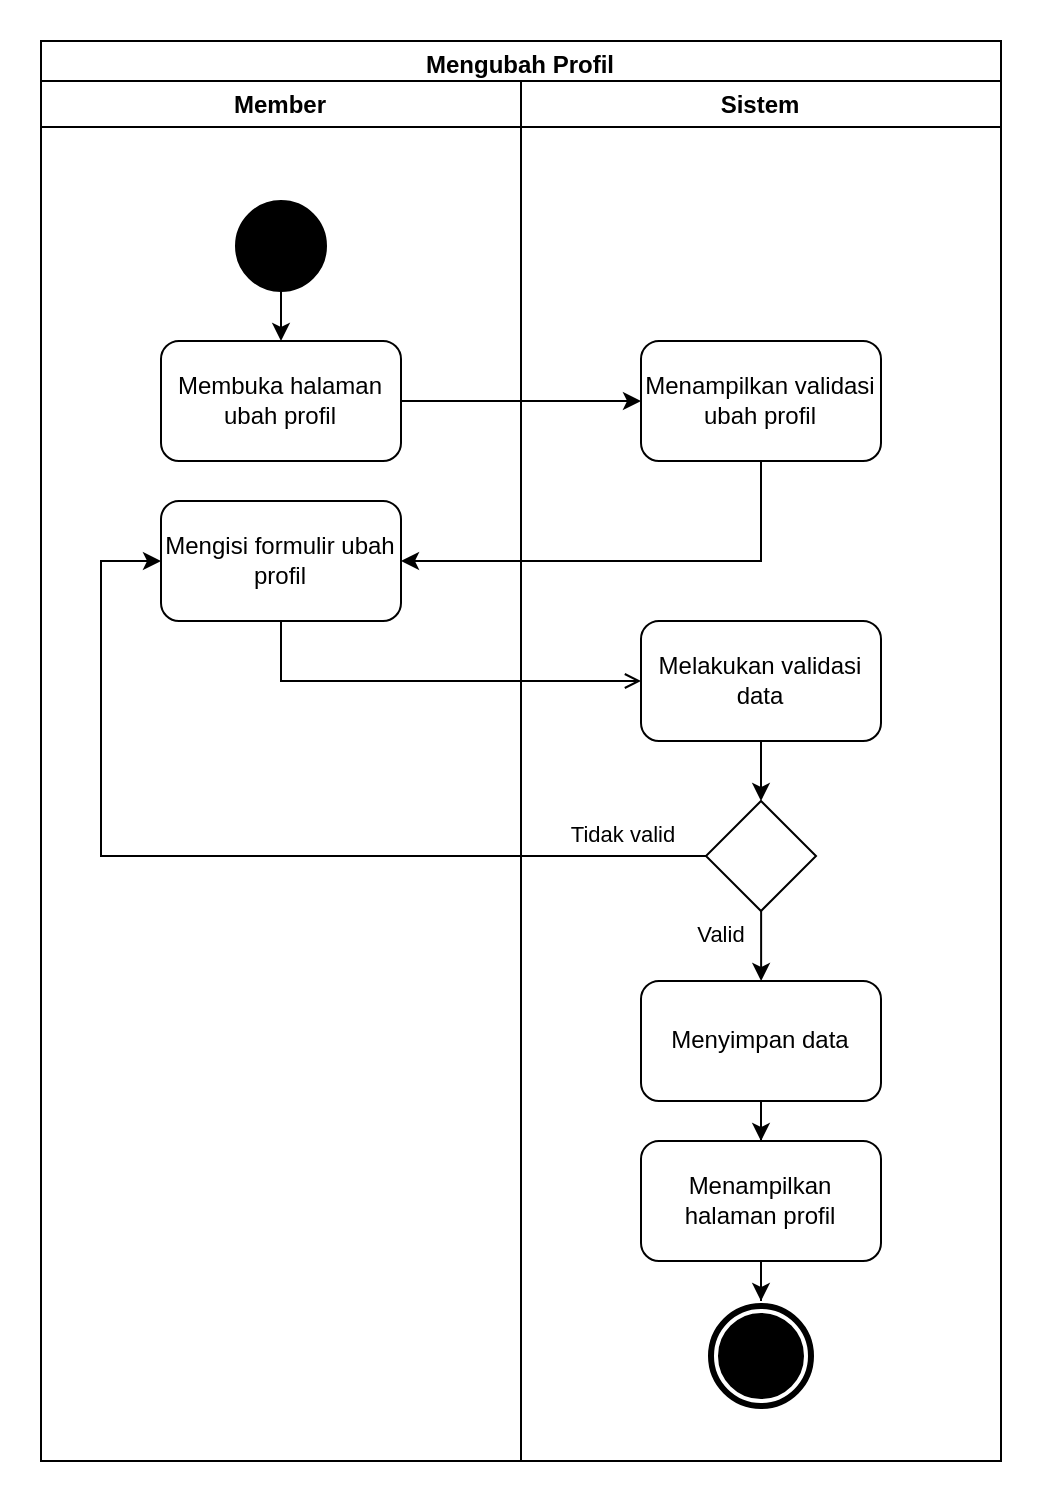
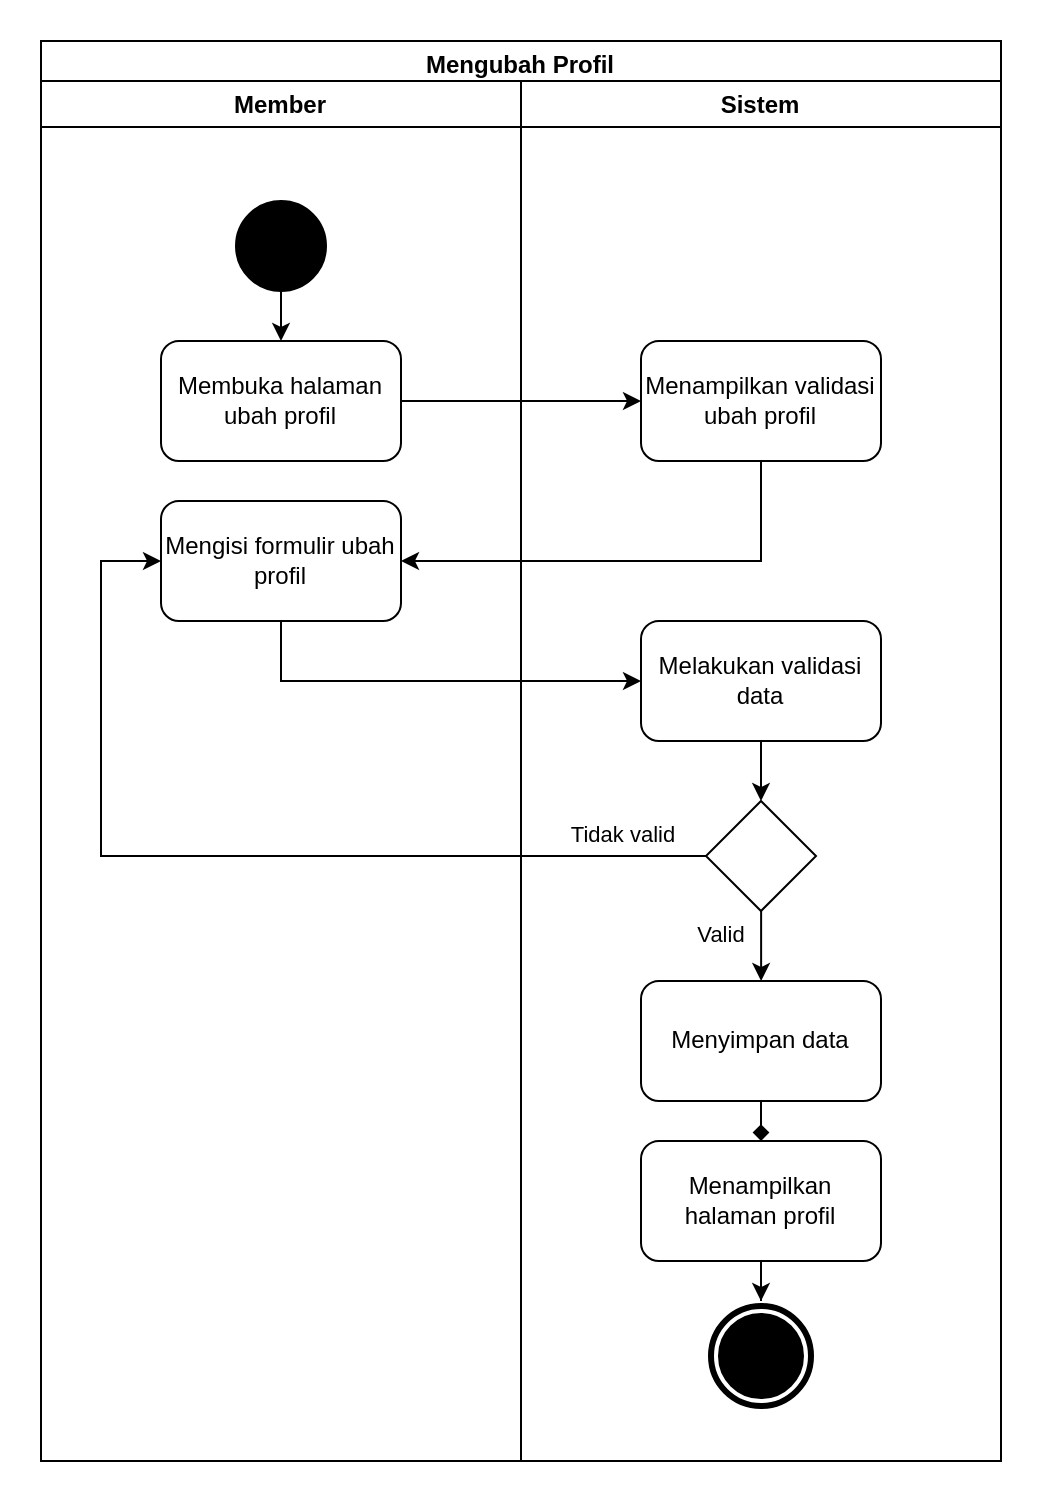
edge "Mengisi formulir ubah profil" -> "Melakukan validasi data": arrowhead open -> classic
edge "Menyimpan data" -> "Menampilkan halaman profil": arrowhead classic -> diamond
